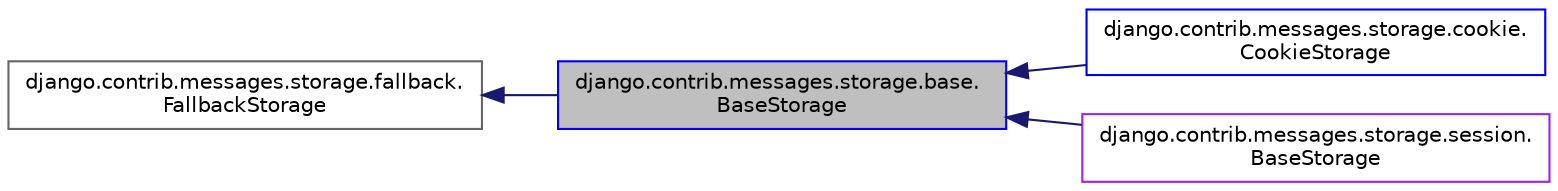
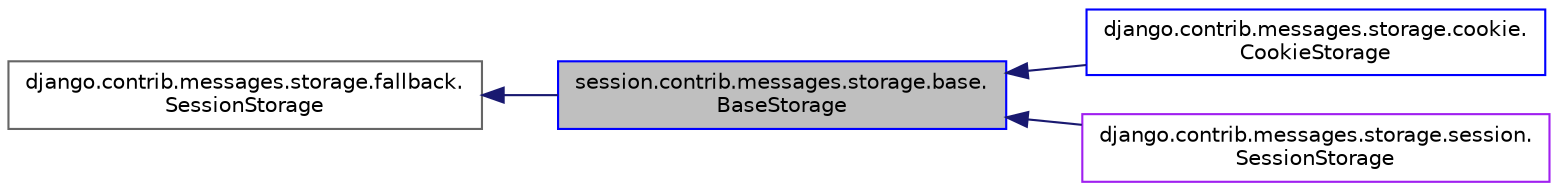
node "django.contrib.messages.storage.fallback. FallbackStorage": label "django.contrib.messages.storage.fallback. FallbackStorage" -> "django.contrib.messages.storage.fallback. SessionStorage"
node "django.contrib.messages.storage.base. BaseStorage": label "django.contrib.messages.storage.base. BaseStorage" -> "session.contrib.messages.storage.base. BaseStorage"
node "django.contrib.messages.storage.session. BaseStorage": label "django.contrib.messages.storage.session. BaseStorage" -> "django.contrib.messages.storage.session. SessionStorage"
